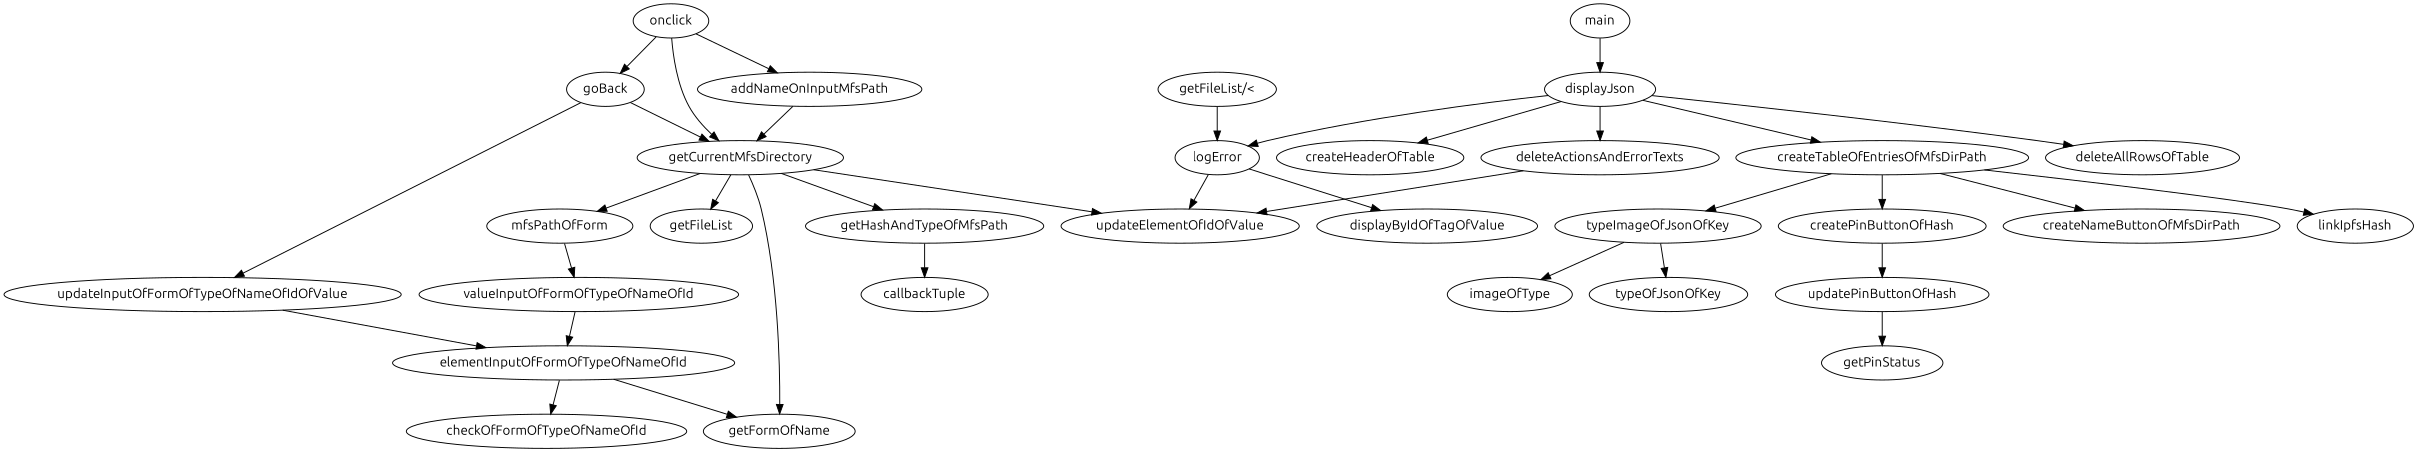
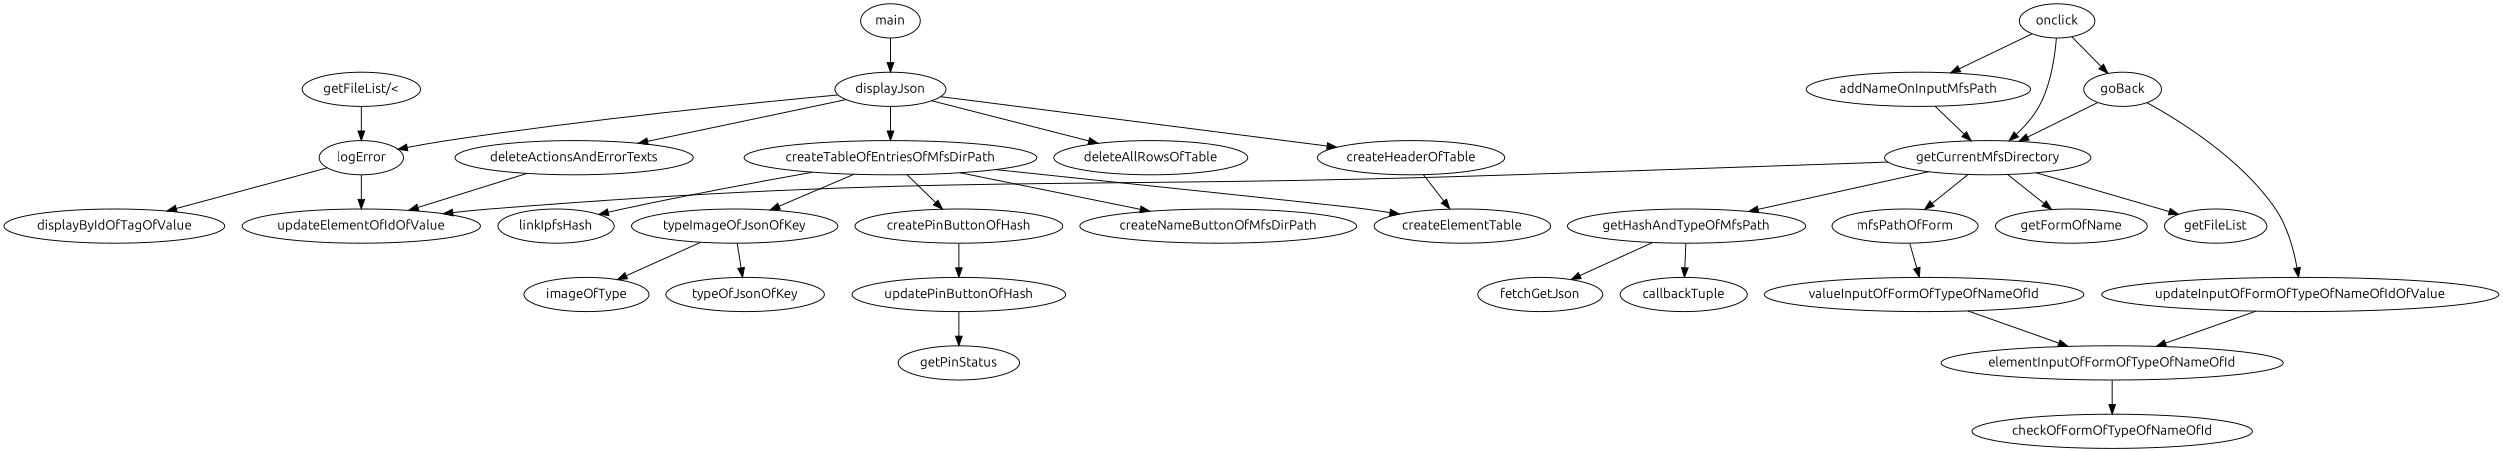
node "createElementTable": added
node "fetchGetJson": added
edge "elementInputOfFormOfTypeOfNameOfId" -> "getFormOfName": removed
